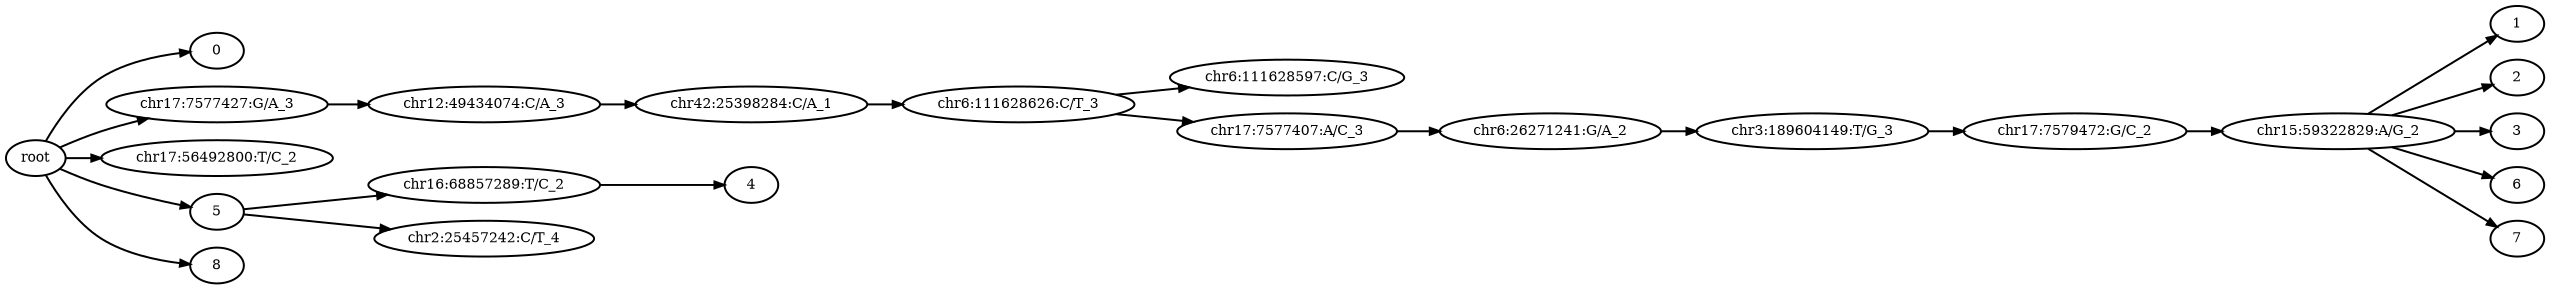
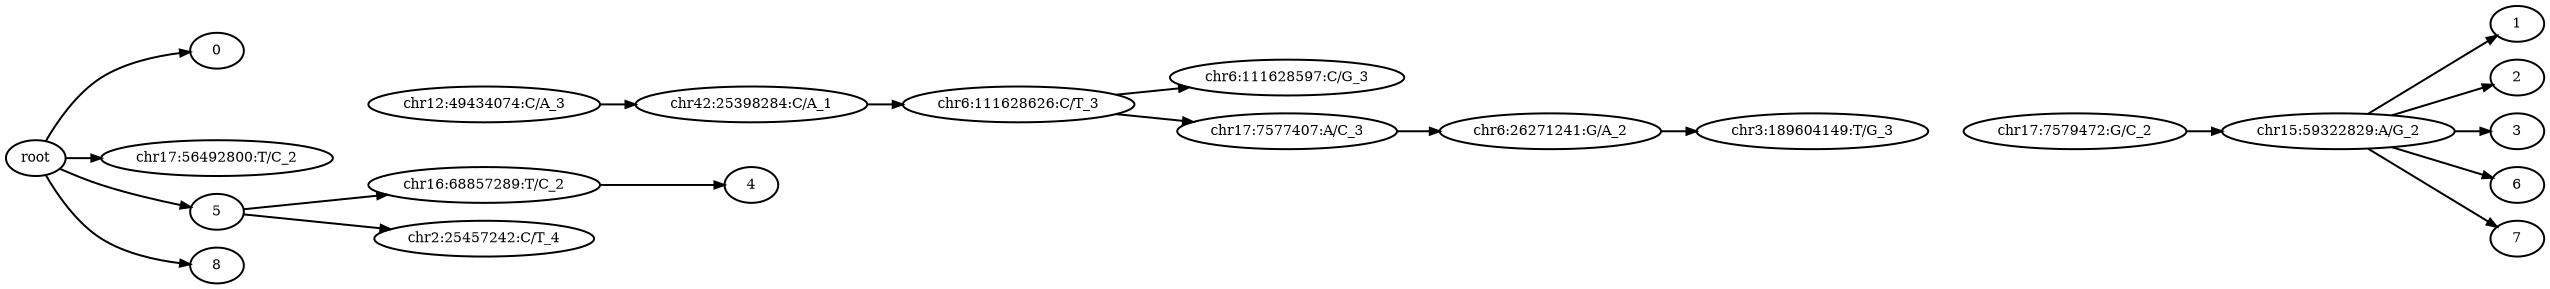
node "chr17:7577427:G/A_3": removed
edge "chr3:189604149:T/G_3" -> "chr17:7579472:G/C_2": removed
